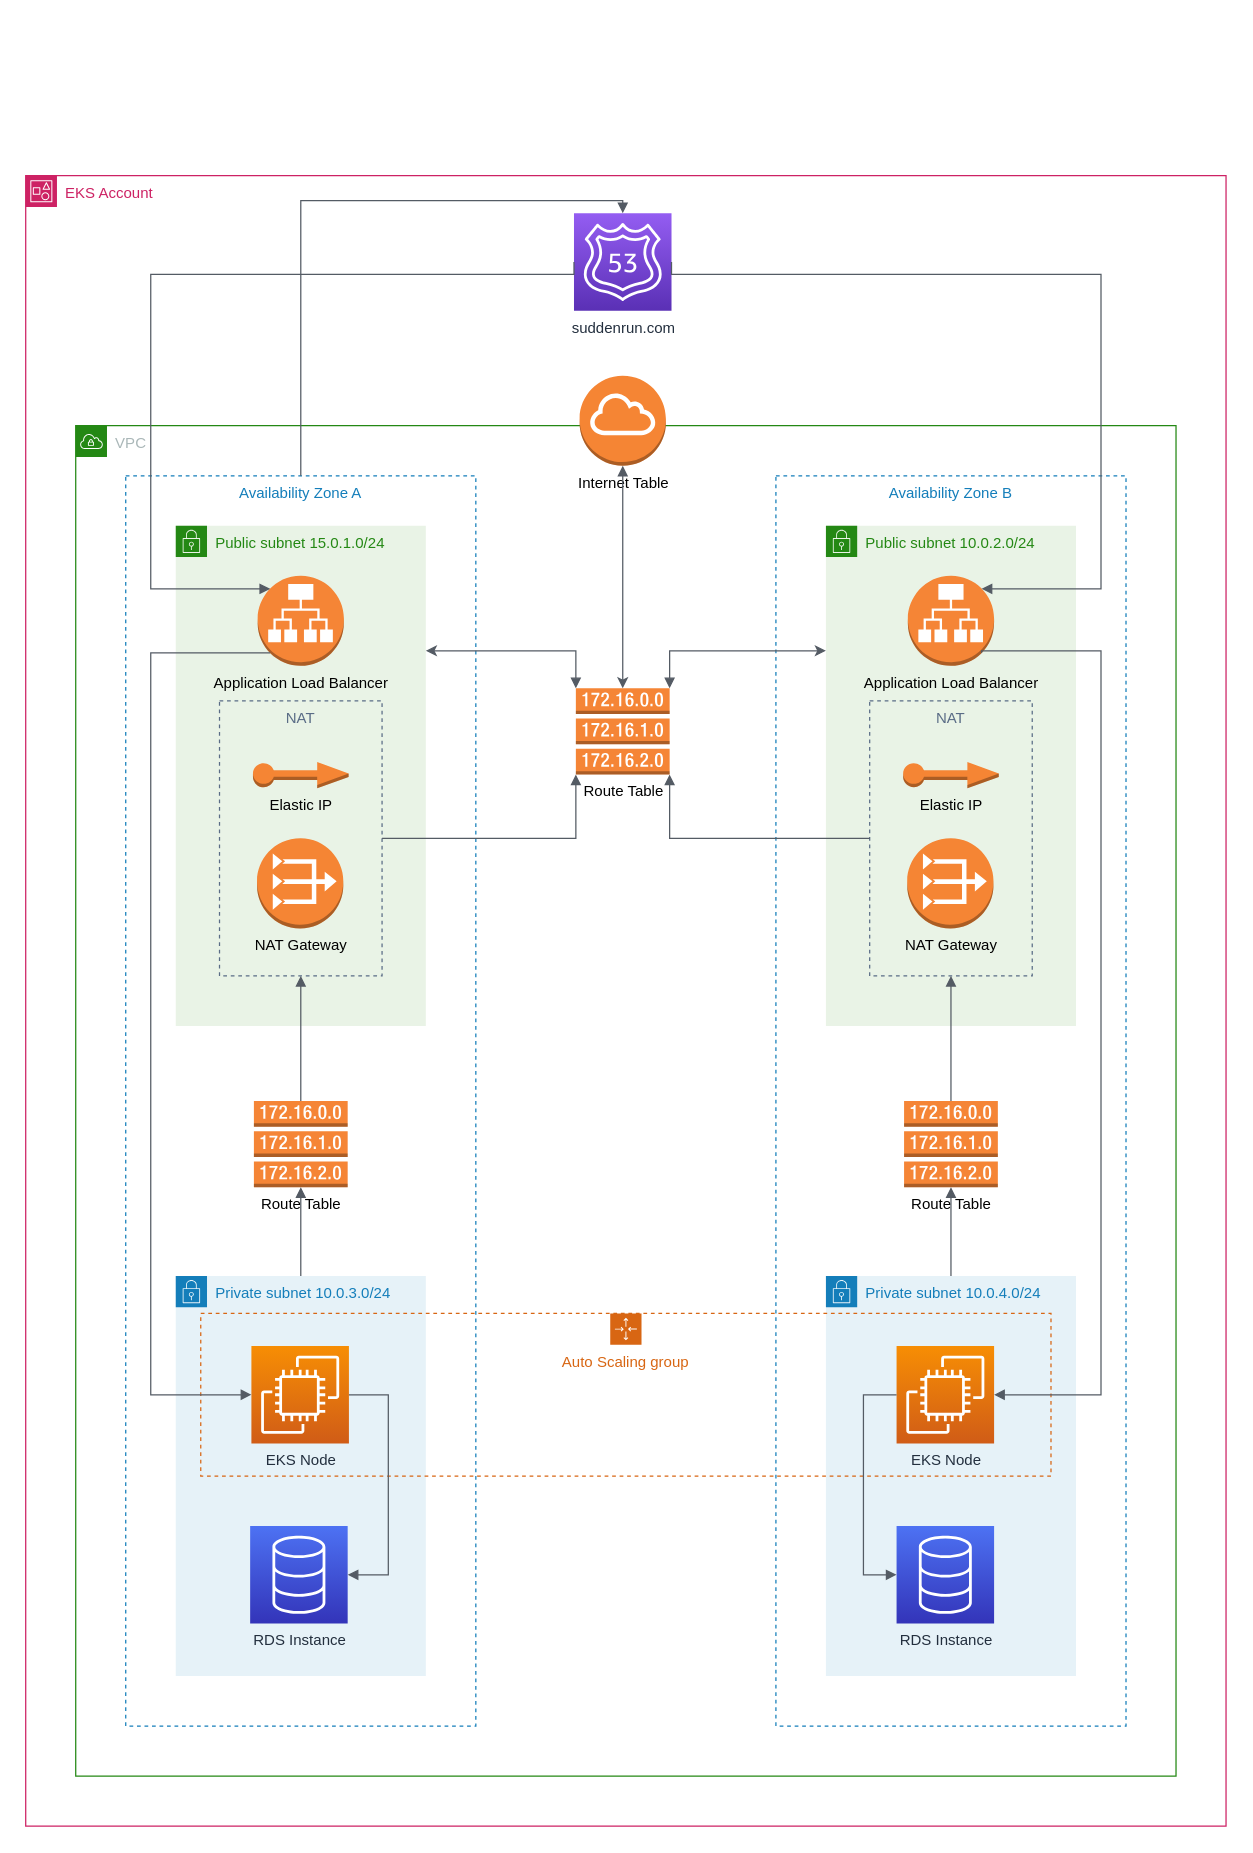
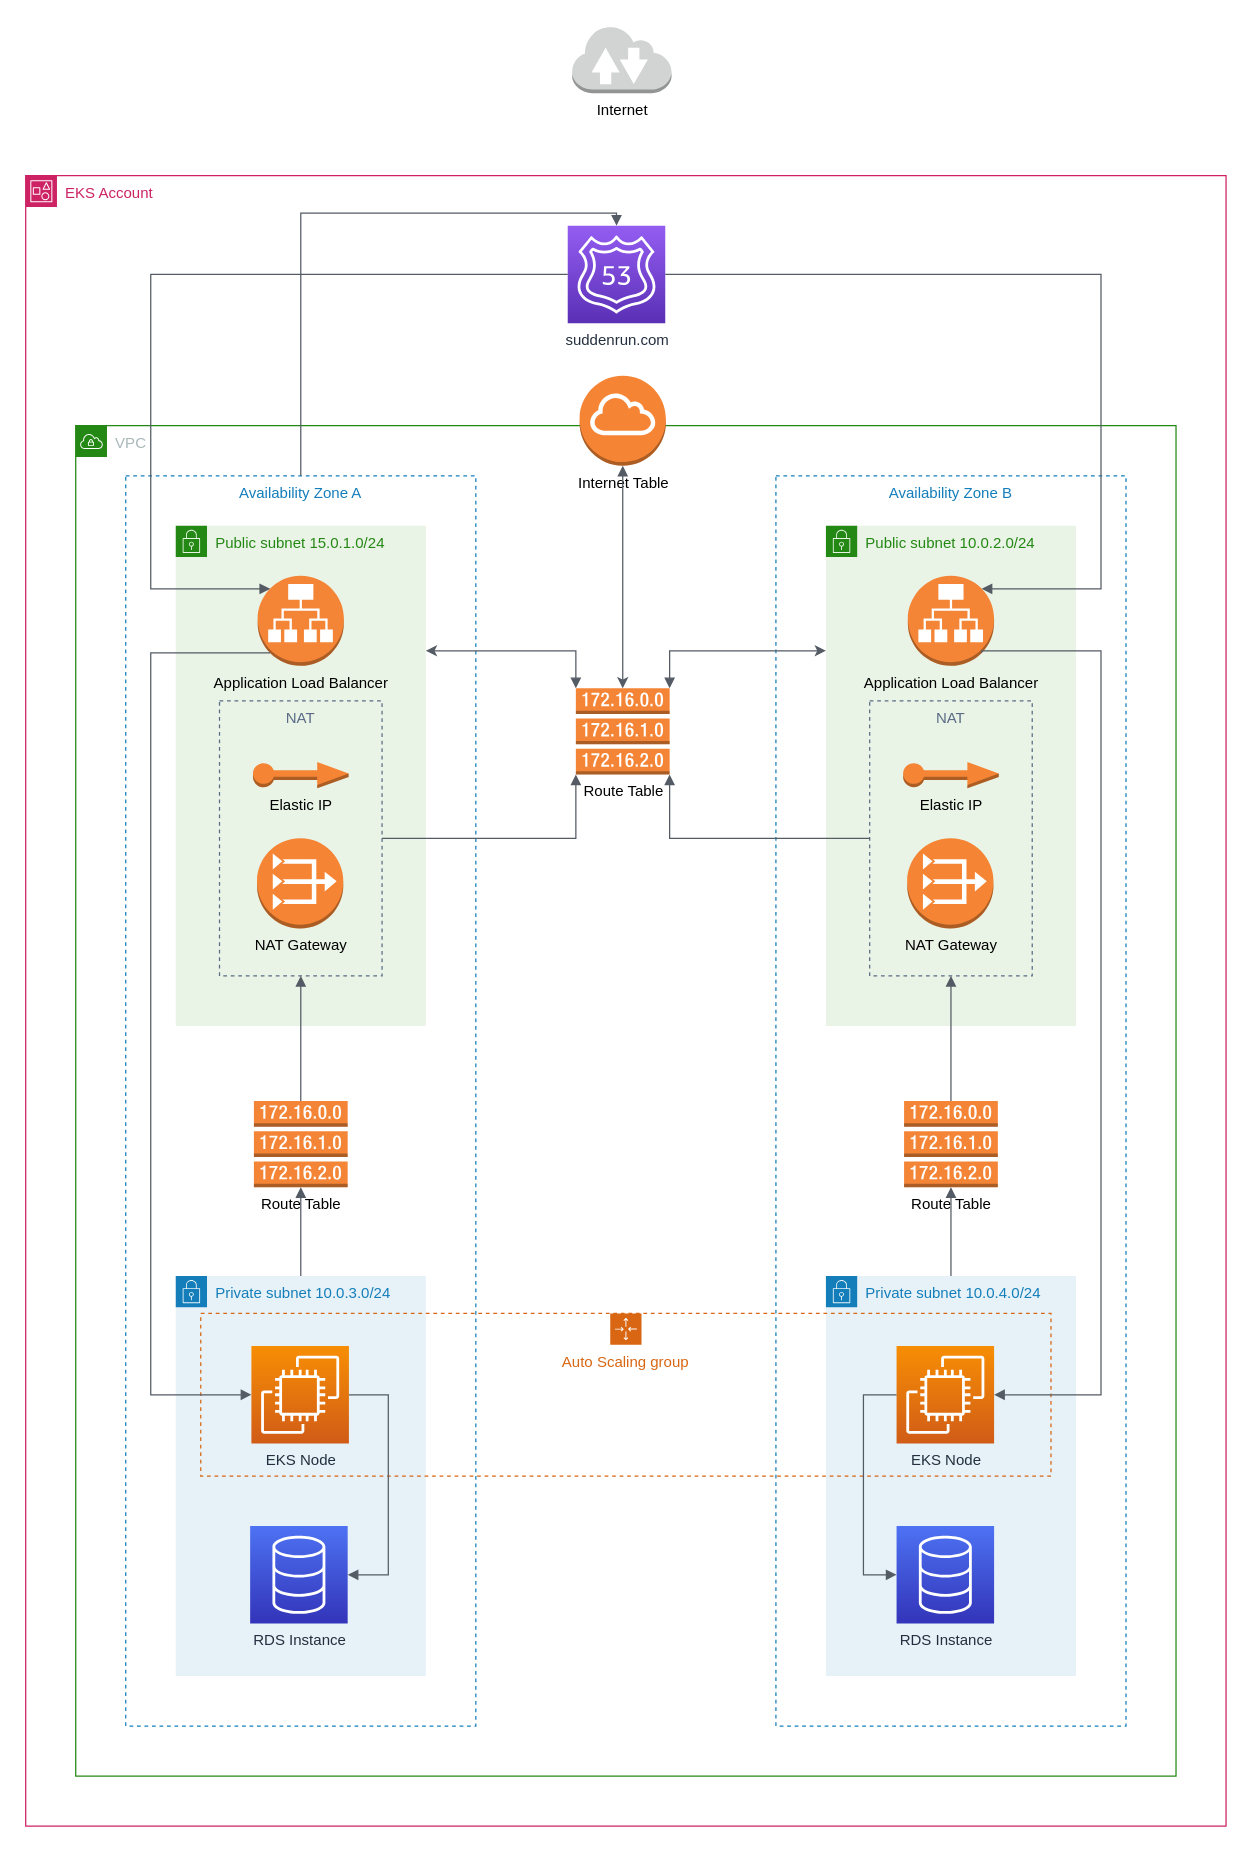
node "Internet": added
node "suddenrun.com": moved (623, 262) -> (616, 274)
